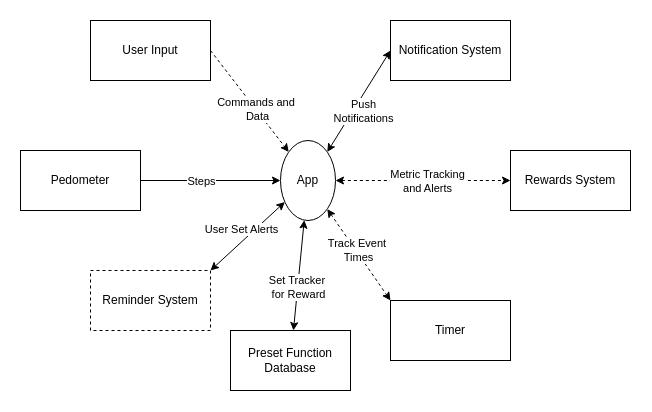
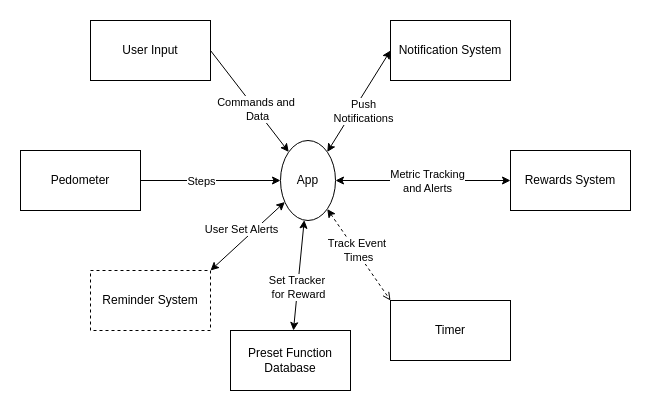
edge "User Input" -> "App": style dashed -> solid
edge "App" -- "Rewards System": style dashed -> solid
edge "App" -- "Timer": arrowhead classic -> open
